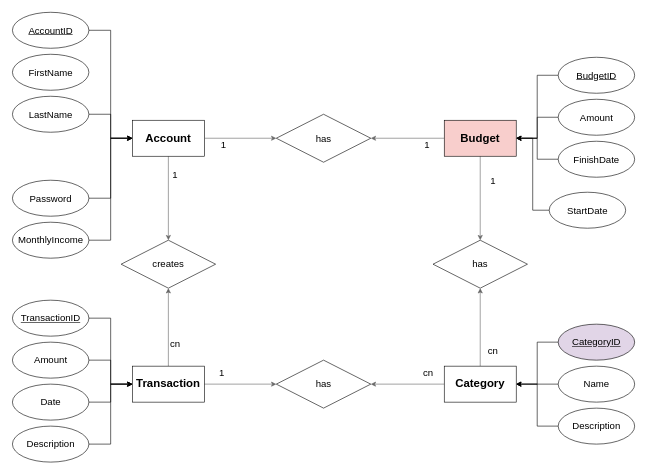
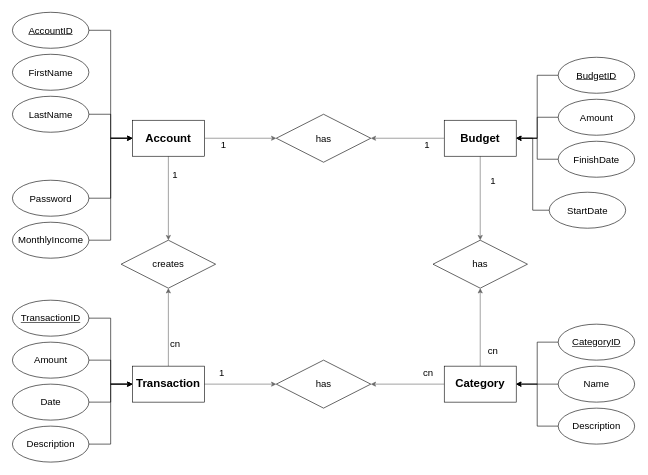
node "Budget": fillcolor #f8cecc -> #ffffff
node "CategoryID": fillcolor #e1d5e7 -> #ffffff
